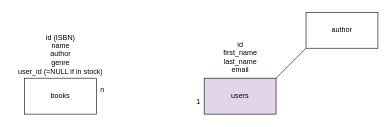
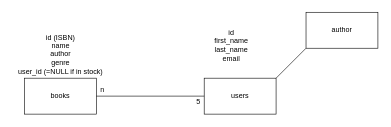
node "id first_name last_name email": moved (240, 57) -> (231, 45)
edge "books" -- "users": added
node "users": fillcolor #e1d5e7 -> #ffffff
node "1": label "1" -> "5"
